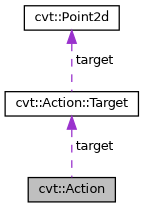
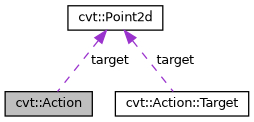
edge "cvt::Action" -> "cvt::Action::Target": now "cvt::Action" -> "cvt::Point2d"
